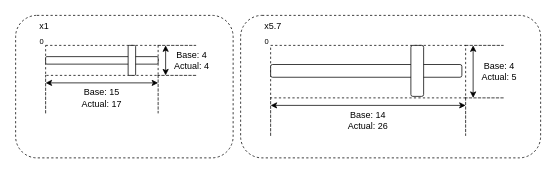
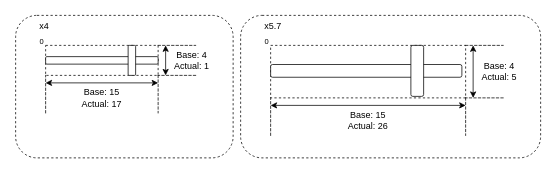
node "x1": label "x1" -> "x4"
node "Base: 4 Actual: 4": label "Base: 4 Actual: 4" -> "Base: 4 Actual: 1"
node "Base: 14 Actual: 26": label "Base: 14 Actual: 26" -> "Base: 15 Actual: 26"
